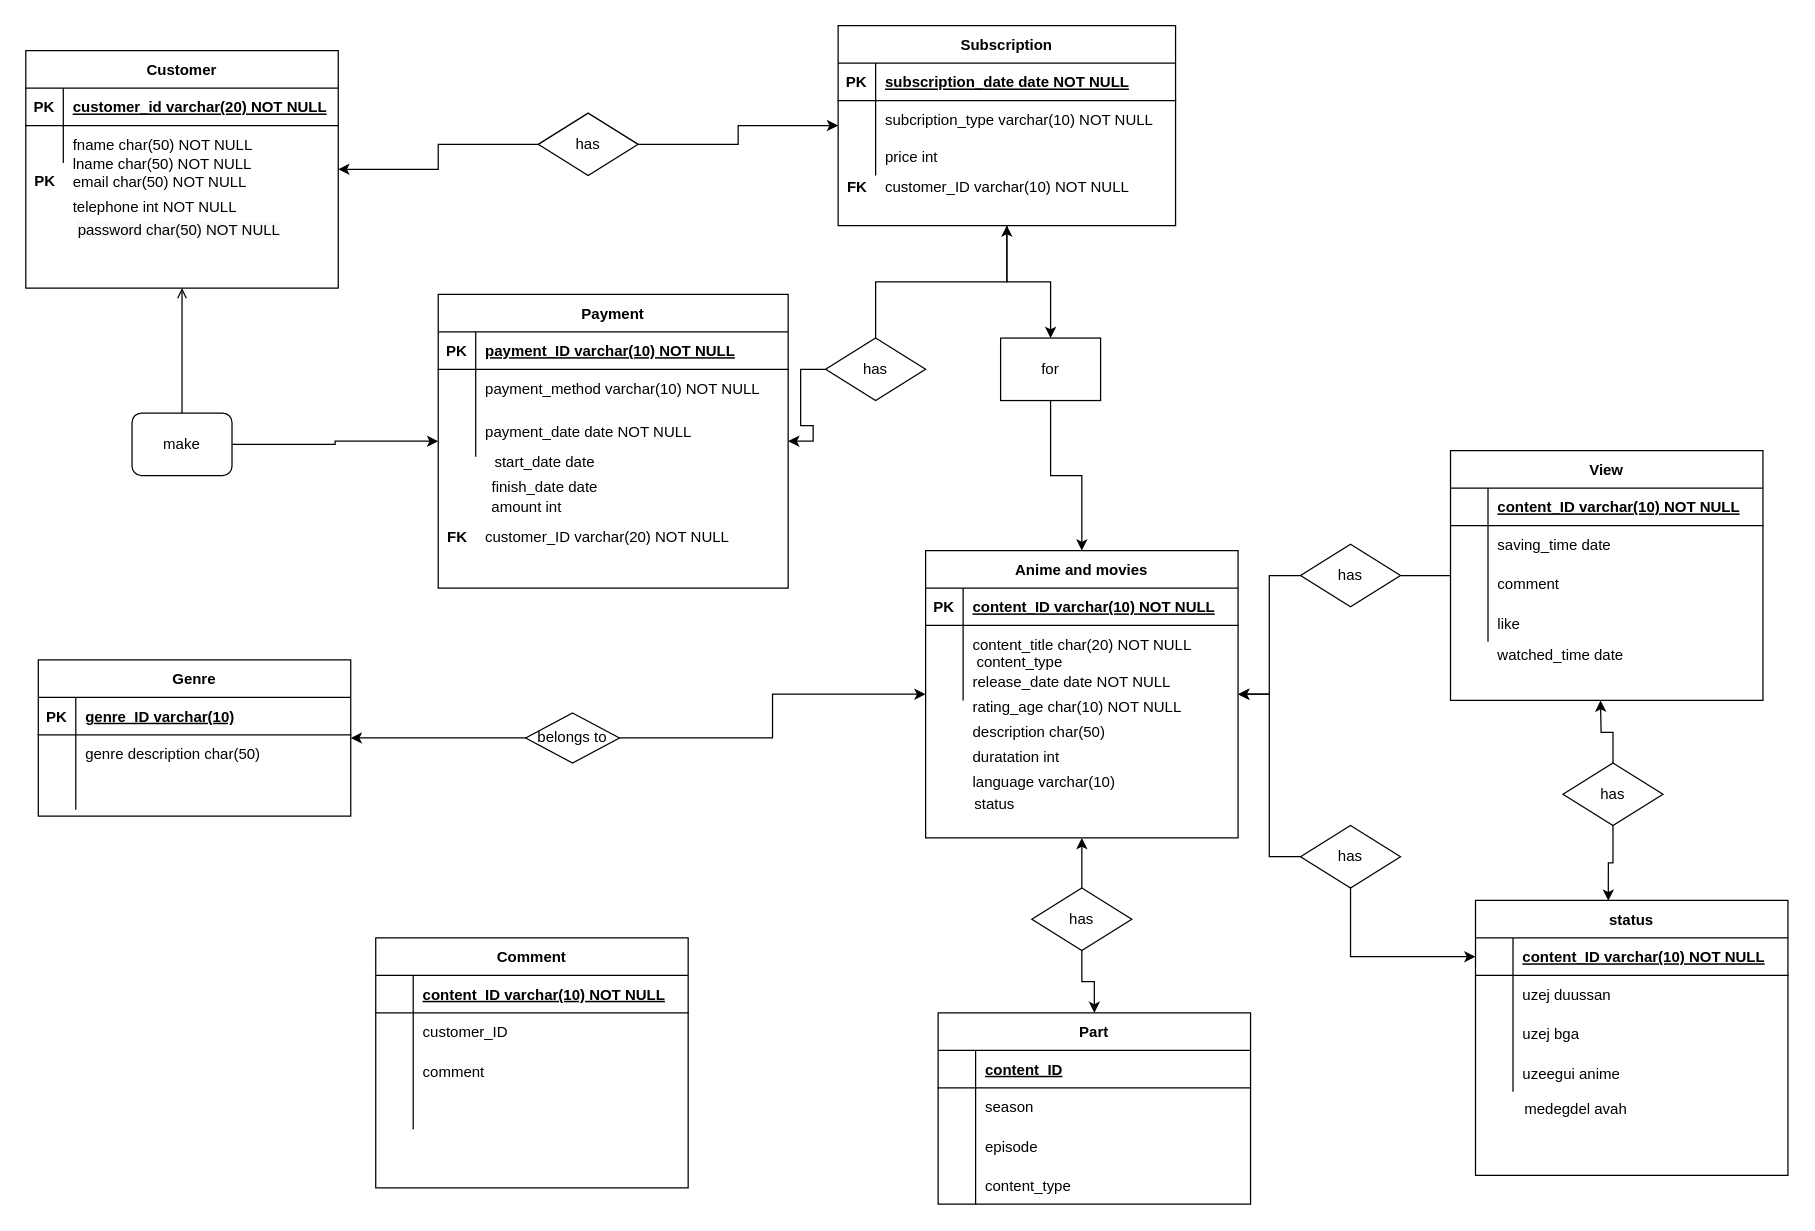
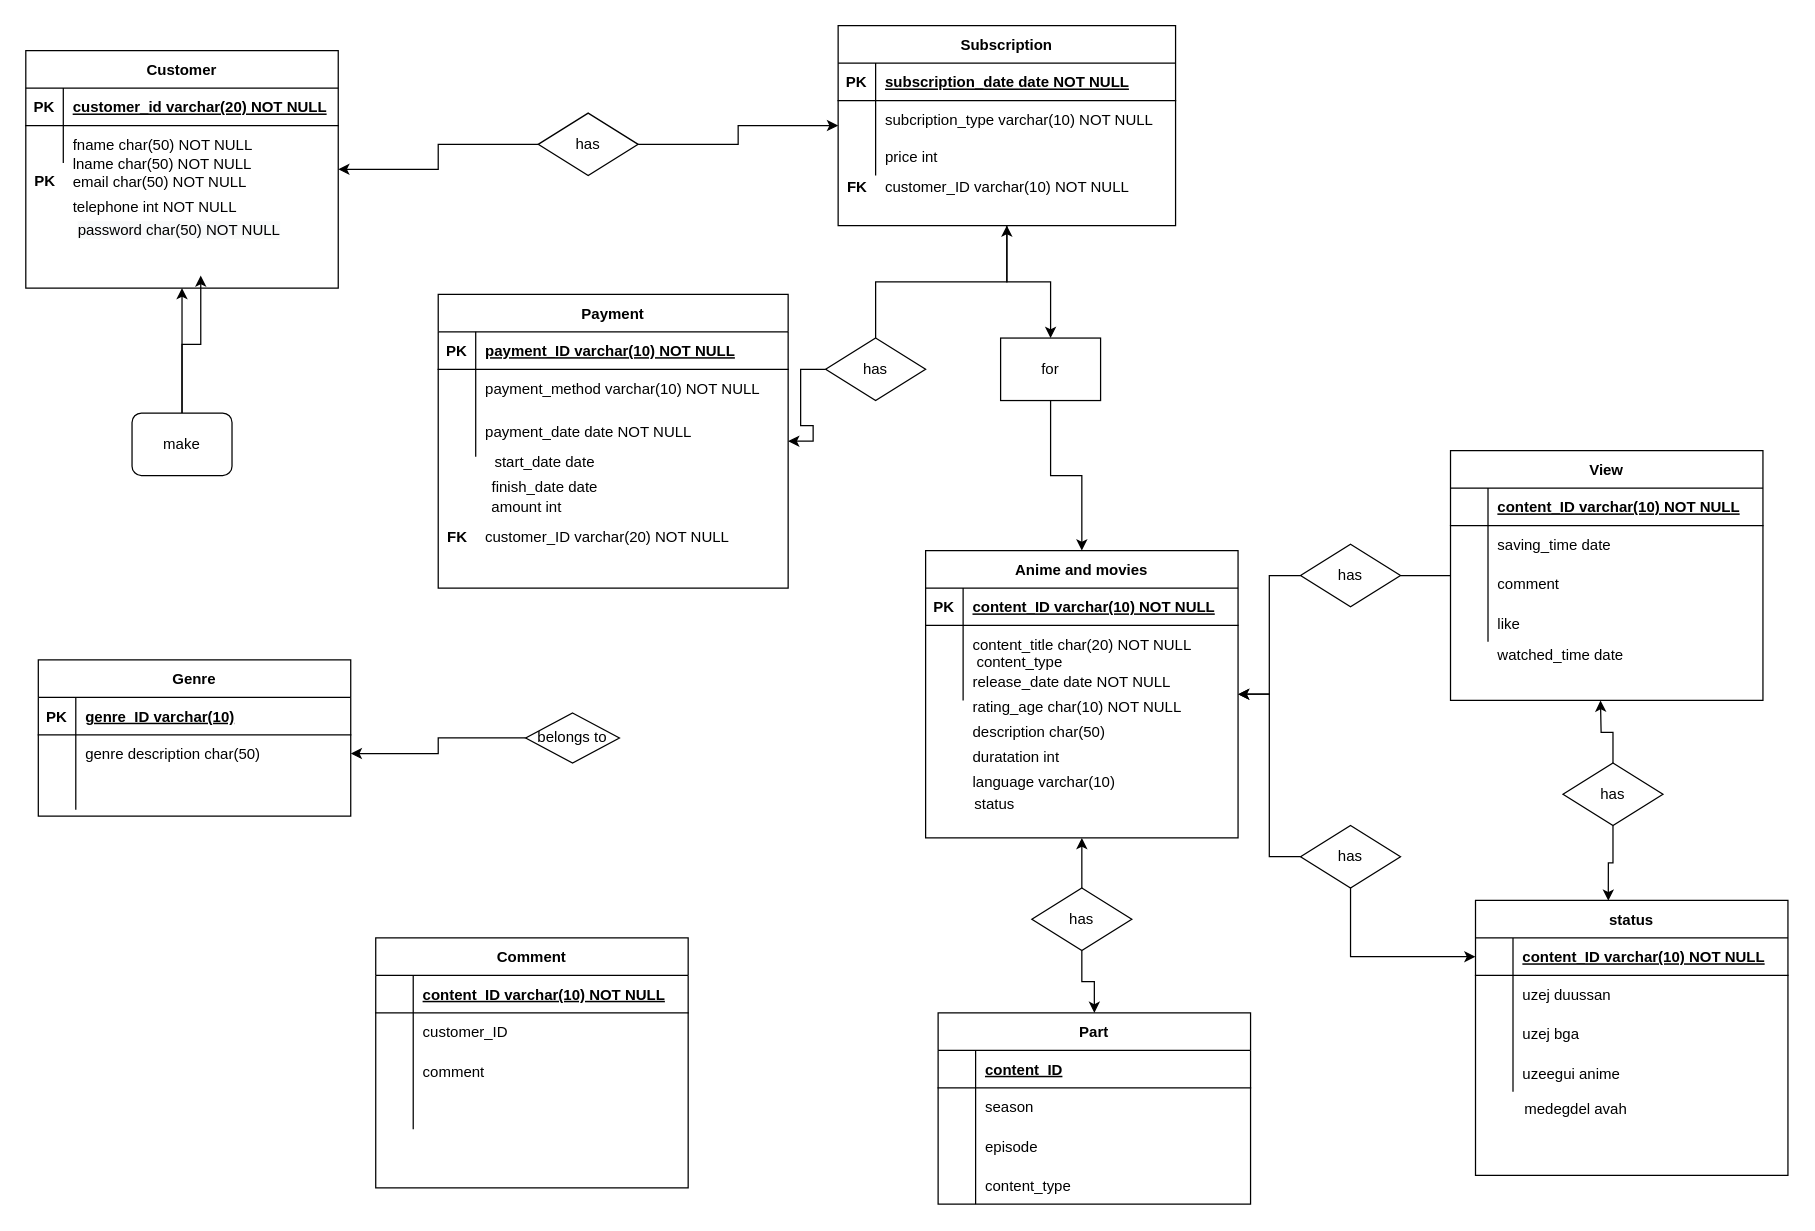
edge "make" -> "Customer": arrowhead open -> classic
edge "make" -> "Payment": now "make" -> "email char(50) NOT NULL"
edge "belongs to" -> "Anime and movies": now "belongs to" -> "genre description char(50)"
edge "belongs to" -> "Genre": removed
